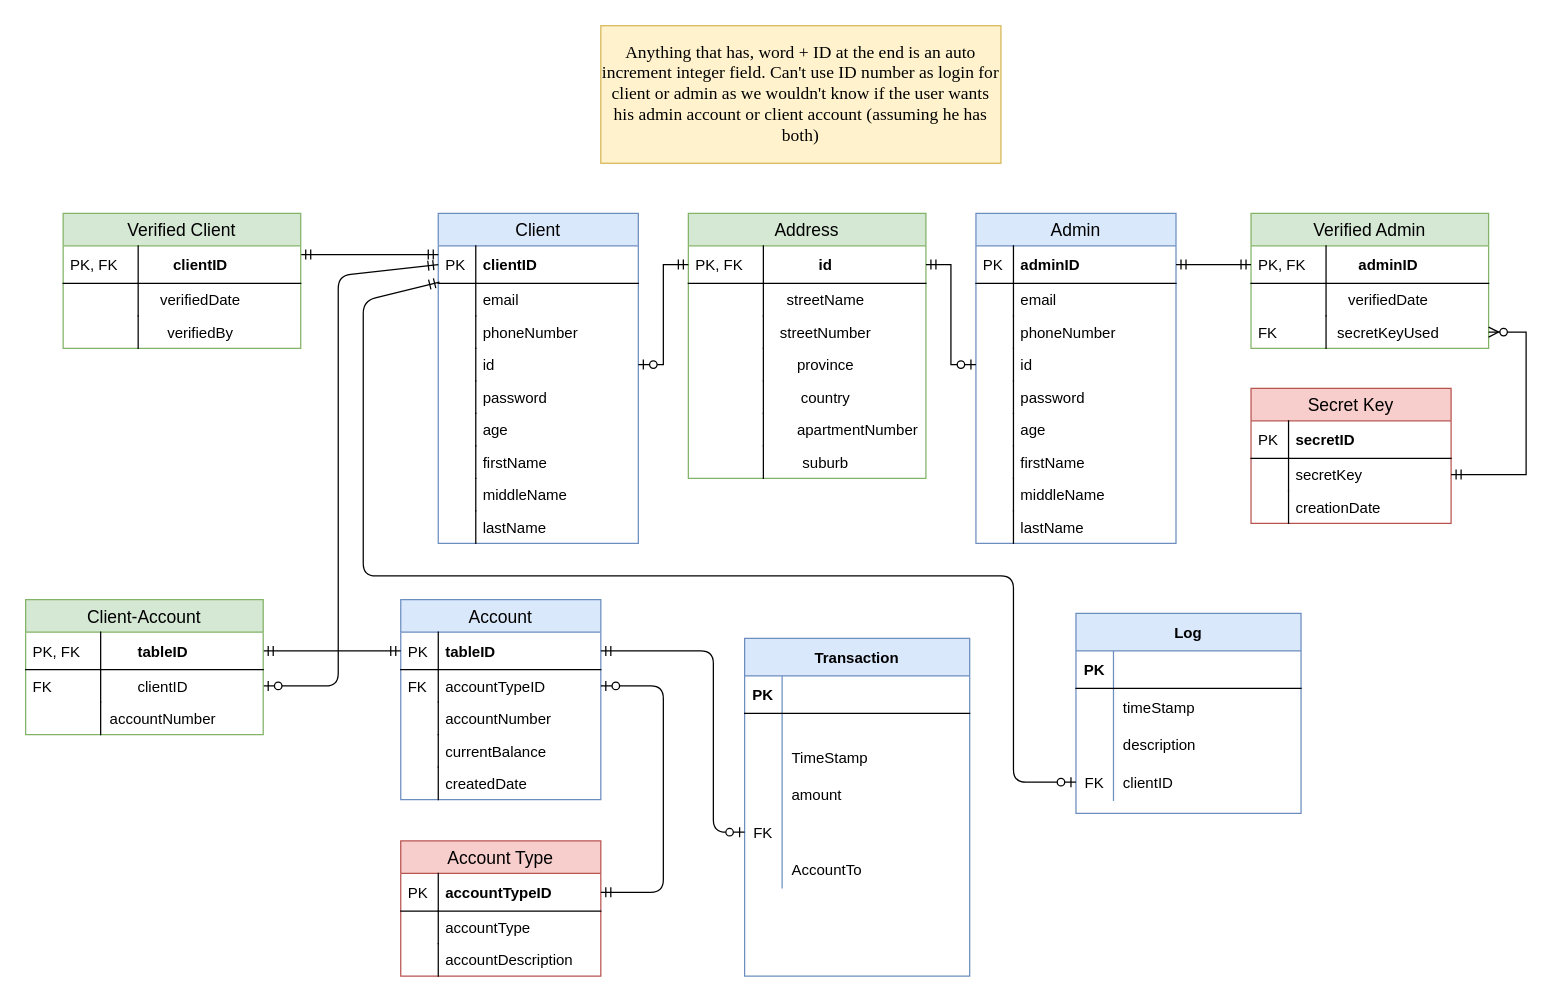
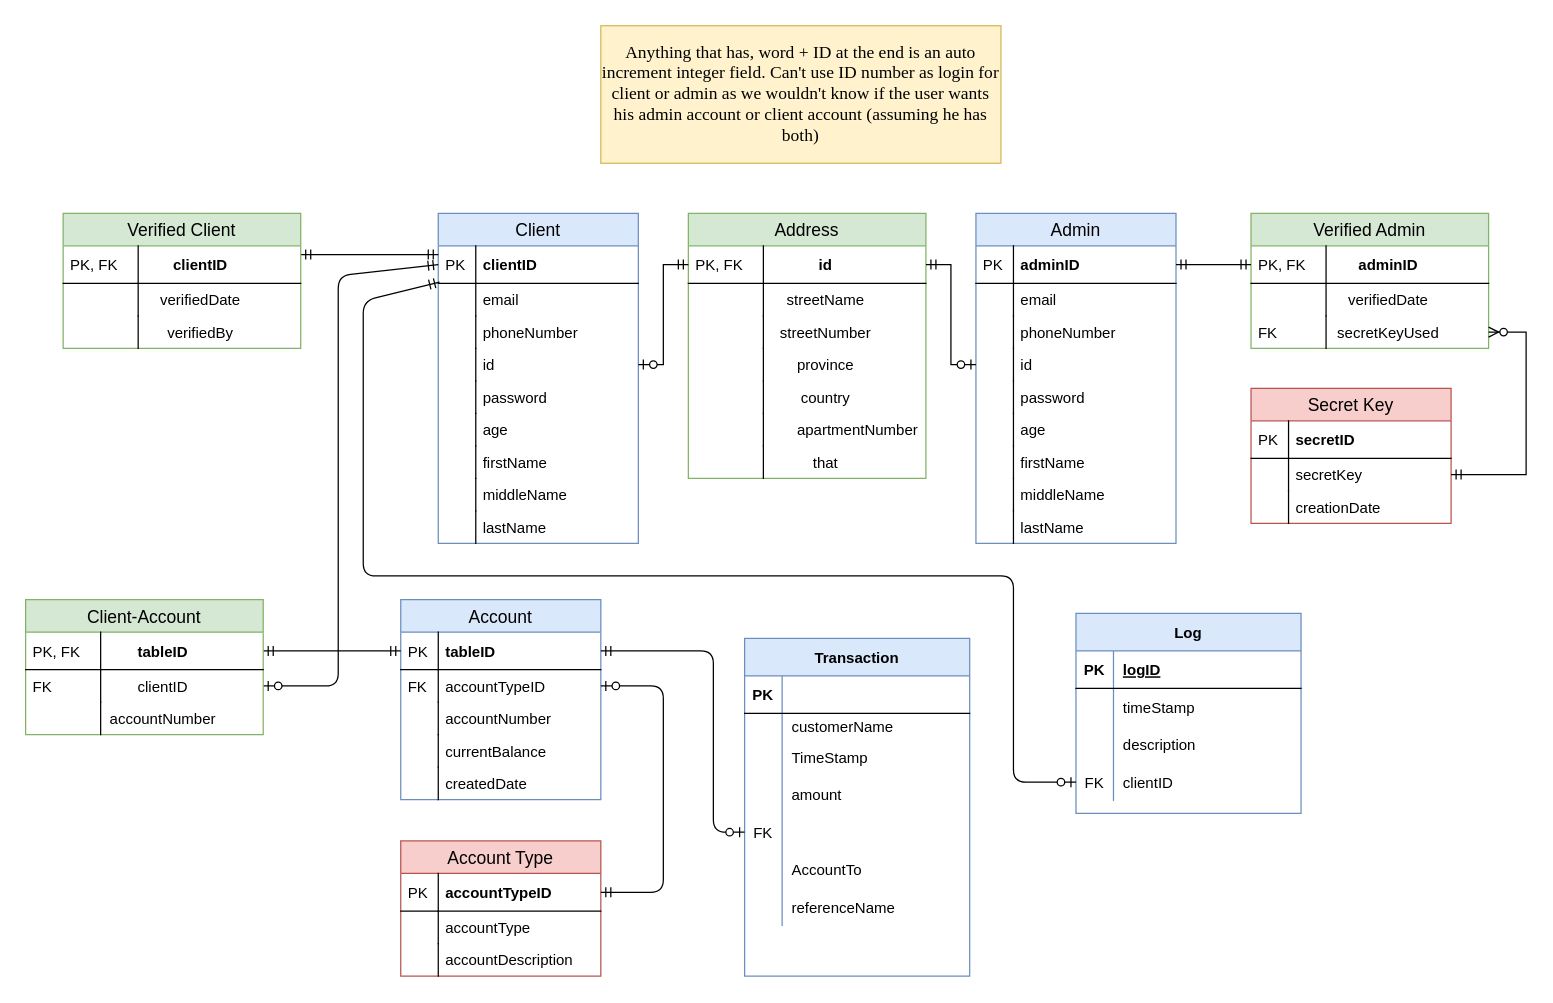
node "suburb": label "suburb" -> "that"
node "logID": added
node "customerName": added
node "referenceName": added
